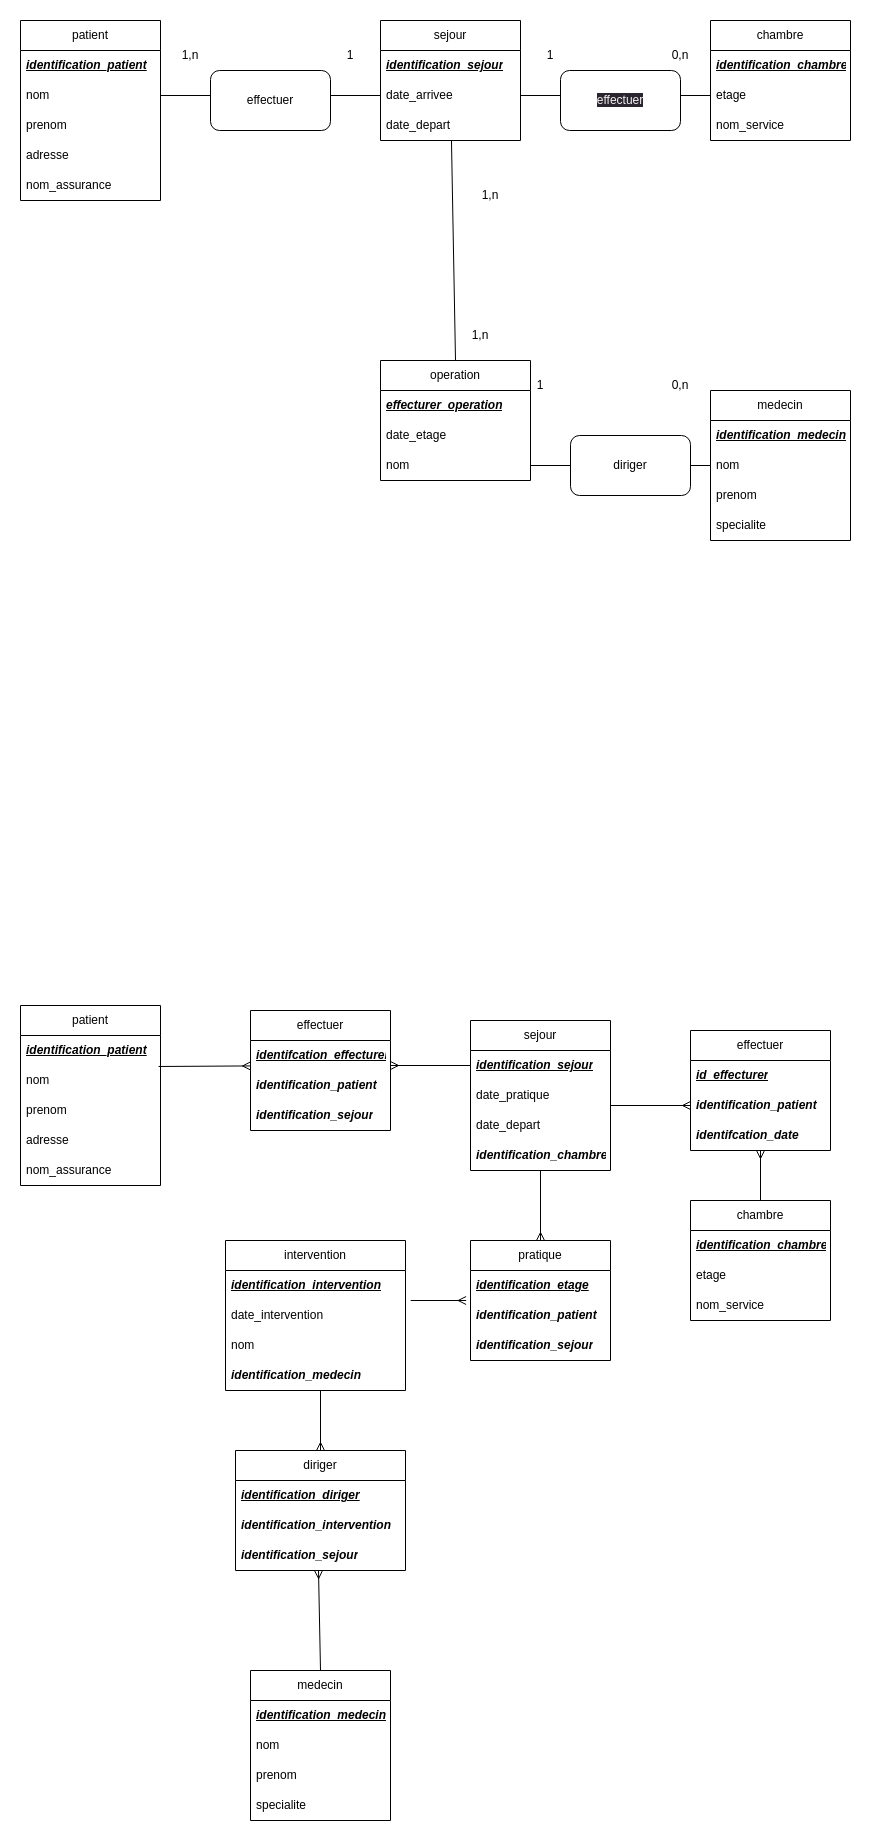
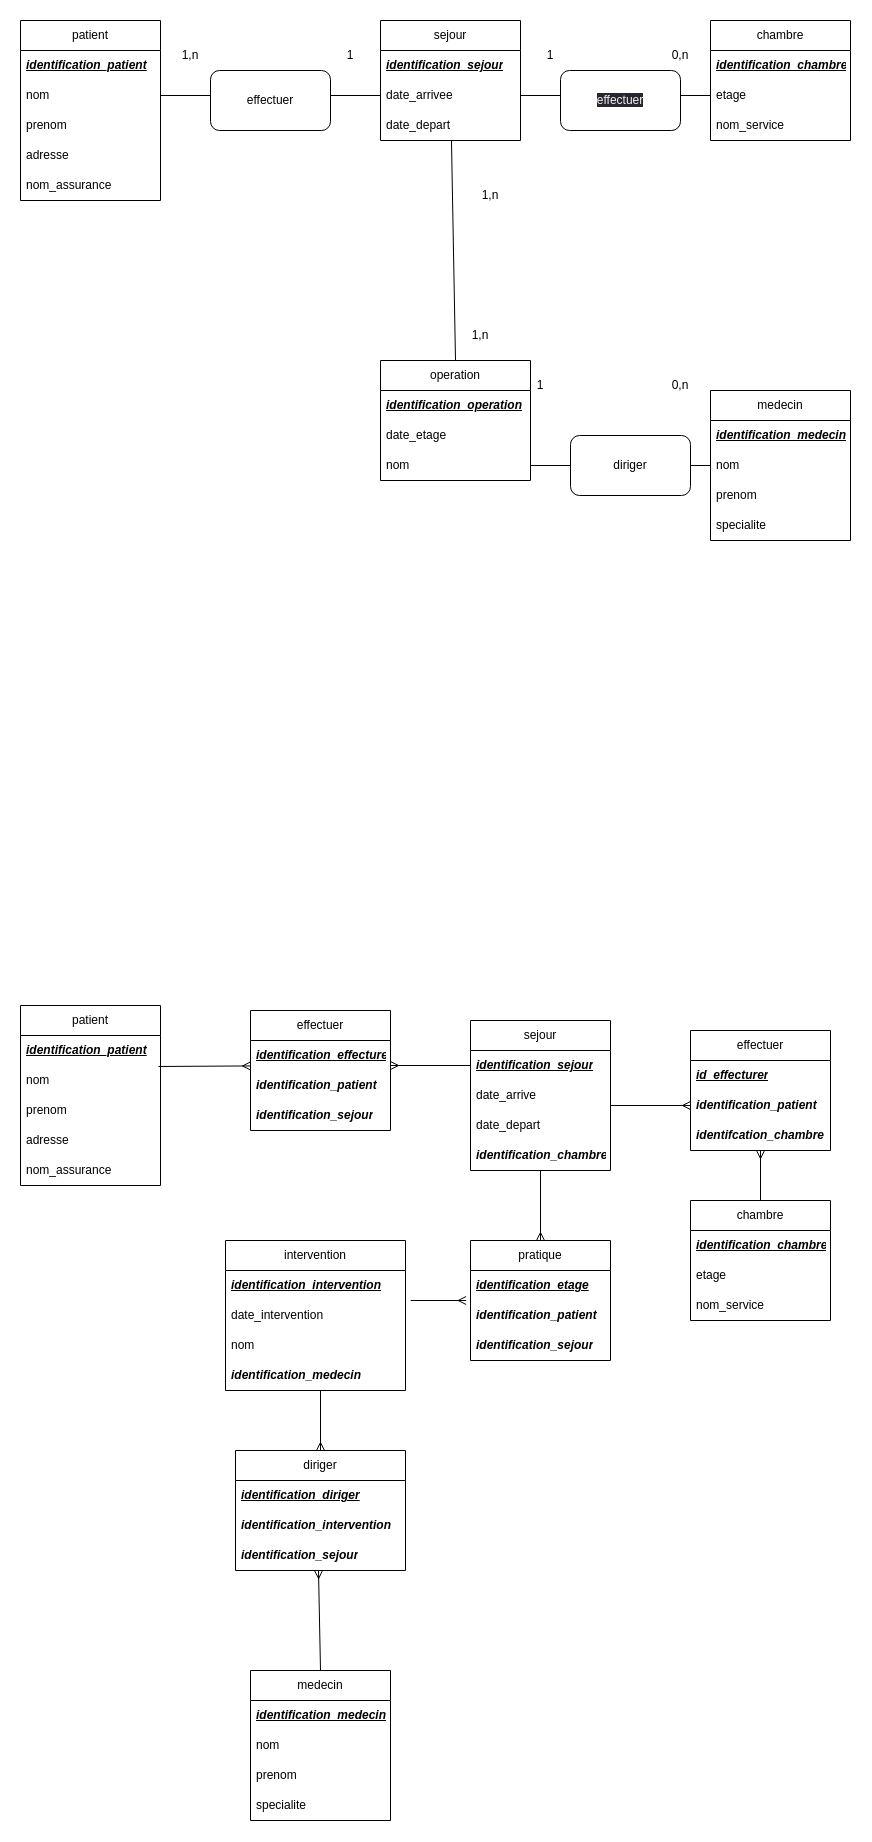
node "effecturer_operation": label "effecturer_operation" -> "identification_operation"
node "identifcation_effecturer": label "identifcation_effecturer" -> "identification_effecturer"
node "date_pratique": label "date_pratique" -> "date_arrive"
node "identifcation_date": label "identifcation_date" -> "identifcation_chambre"
